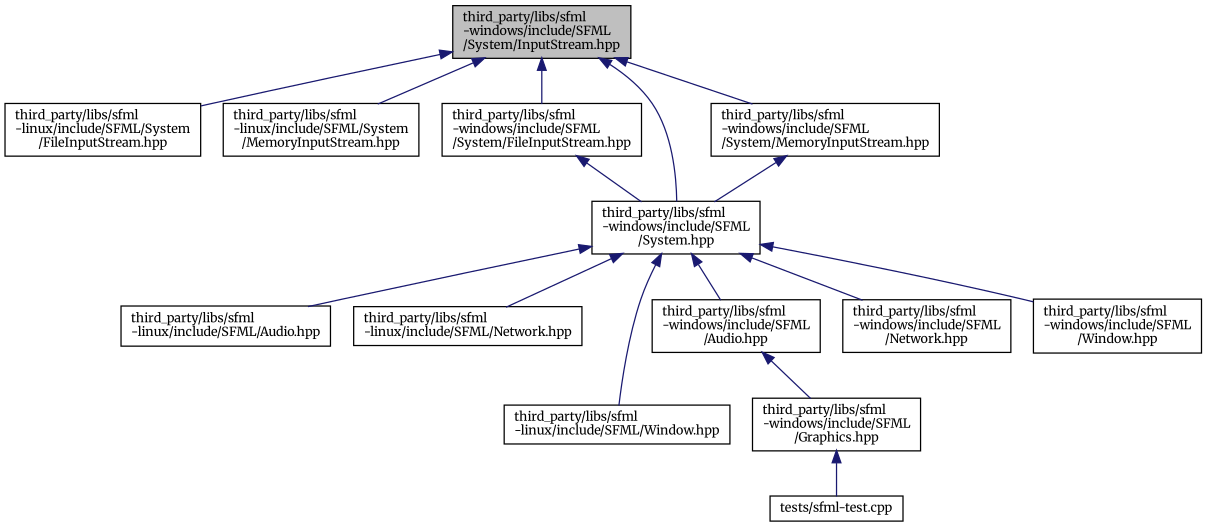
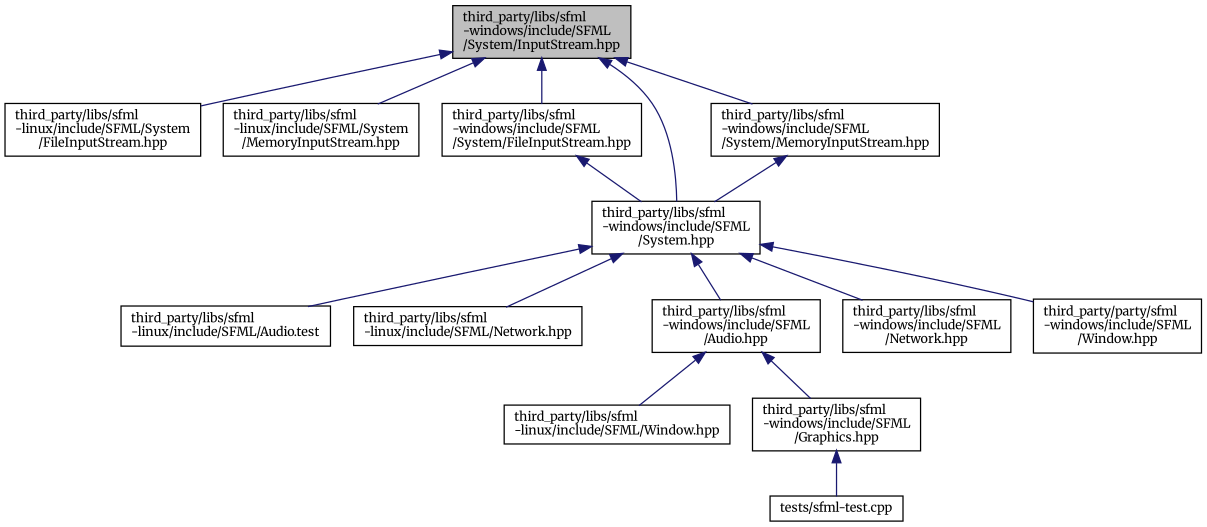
node "third_party/libs/sfml -linux/include/SFML/Audio.hpp": label "third_party/libs/sfml -linux/include/SFML/Audio.hpp" -> "third_party/libs/sfml -linux/include/SFML/Audio.test"
node "third_party/libs/sfml -windows/include/SFML /Window.hpp": label "third_party/libs/sfml -windows/include/SFML /Window.hpp" -> "third_party/party/sfml -windows/include/SFML /Window.hpp"
edge "third_party/libs/sfml -linux/include/SFML/Window.hpp" -> "third_party/libs/sfml -windows/include/SFML /System.hpp": now "third_party/libs/sfml -linux/include/SFML/Window.hpp" -> "third_party/libs/sfml -windows/include/SFML /Audio.hpp"
